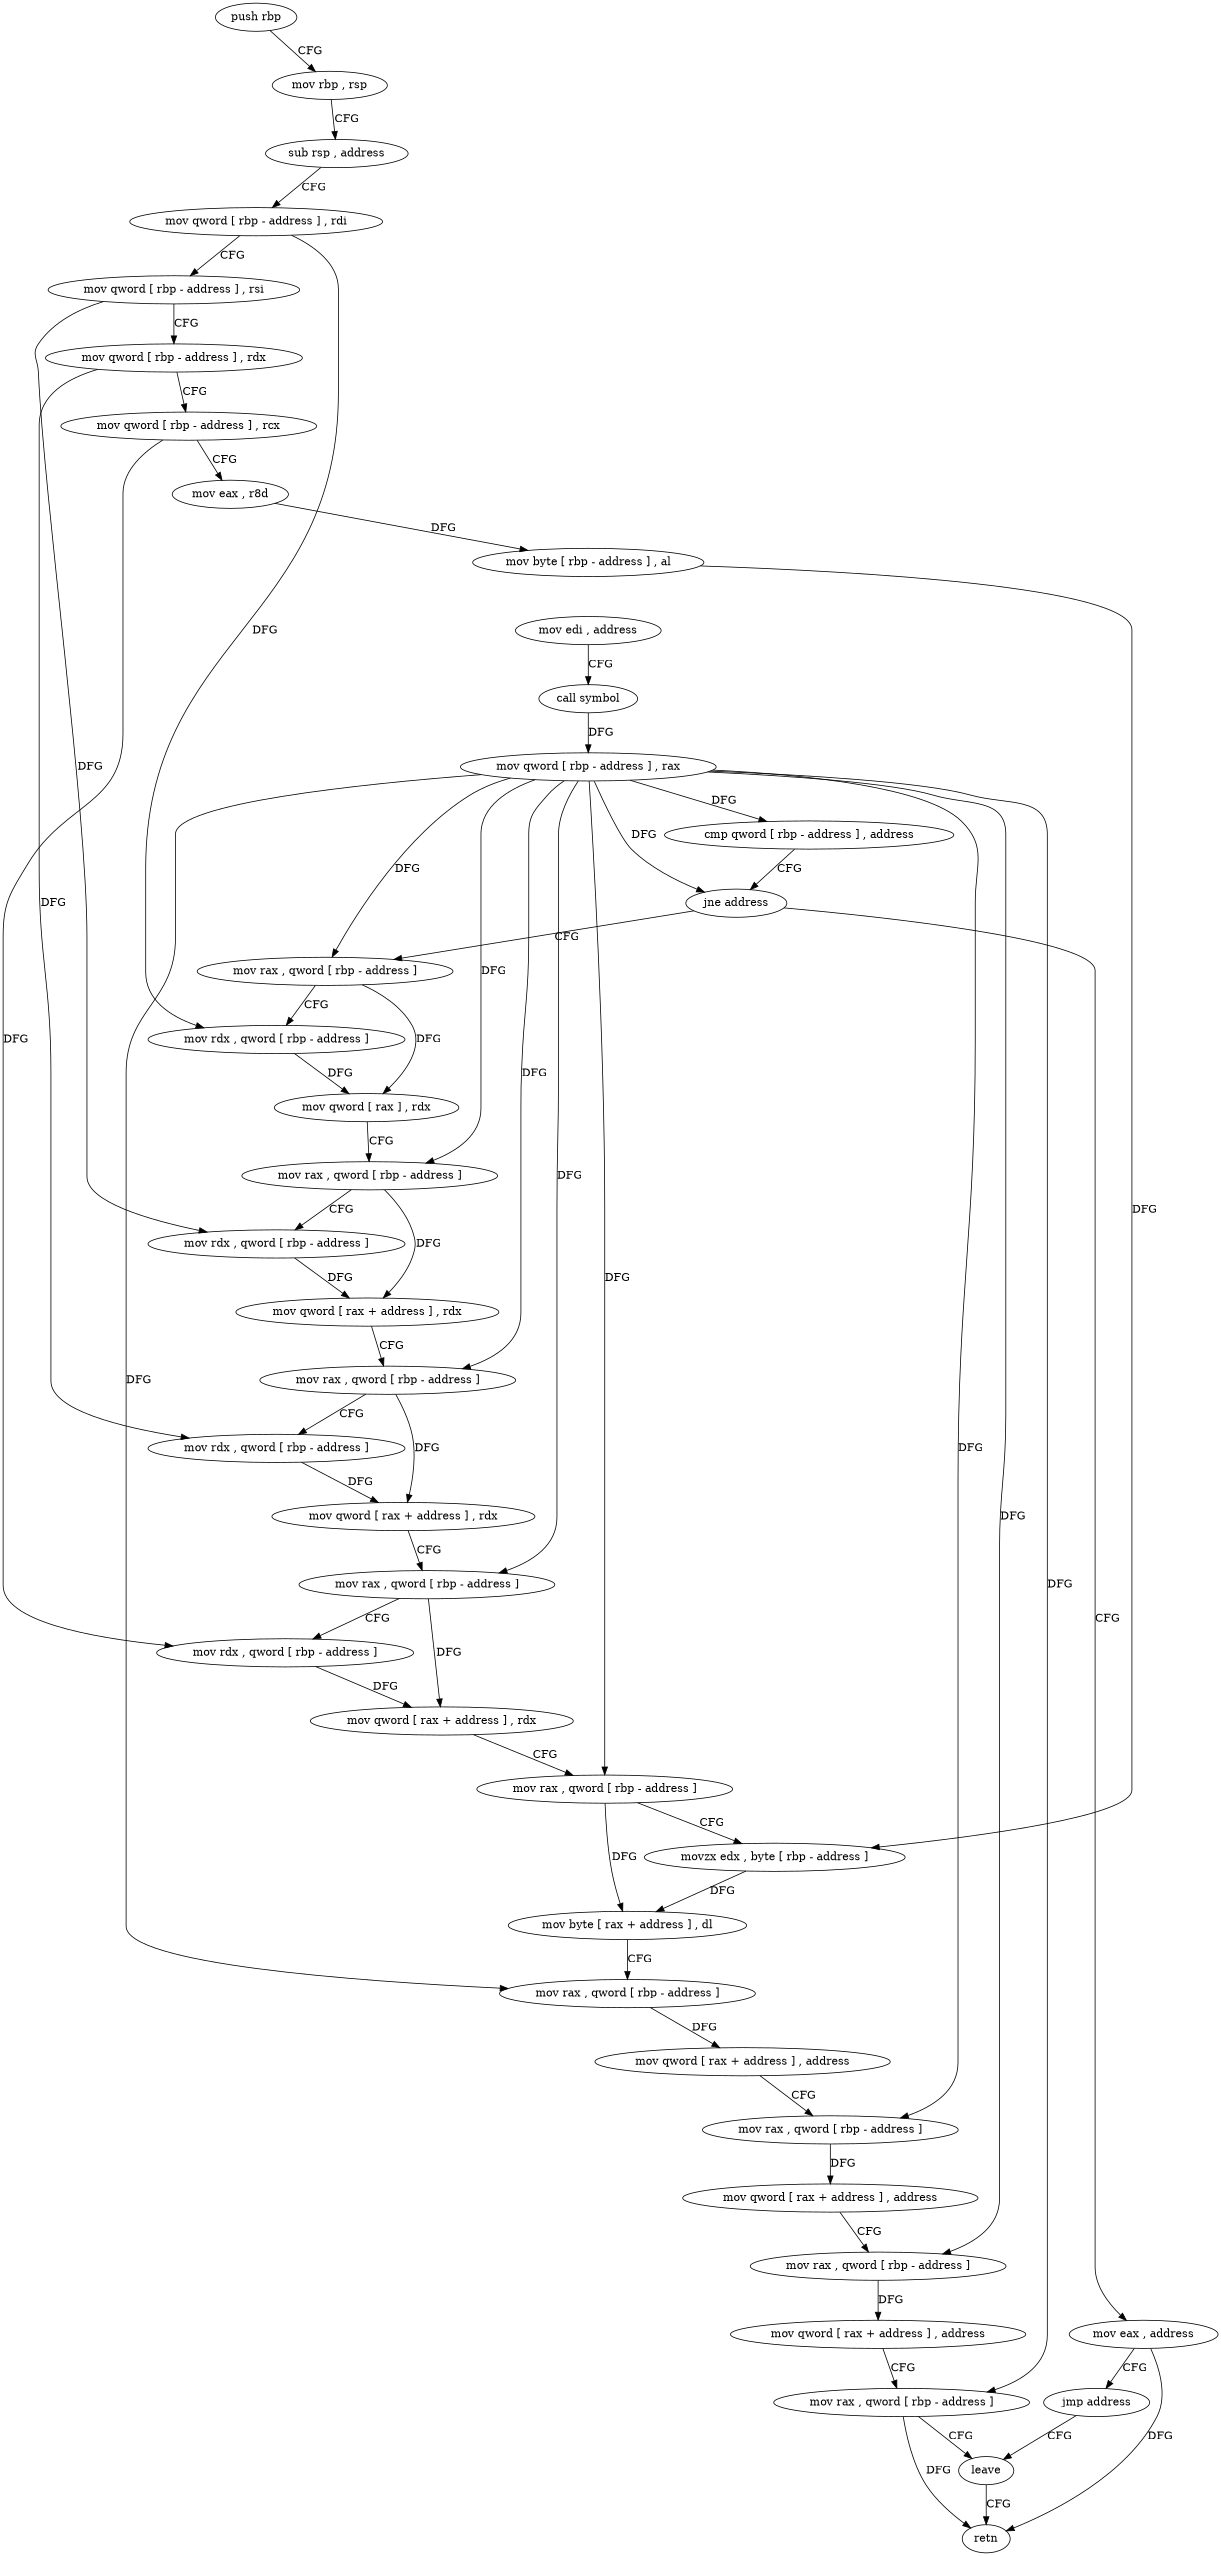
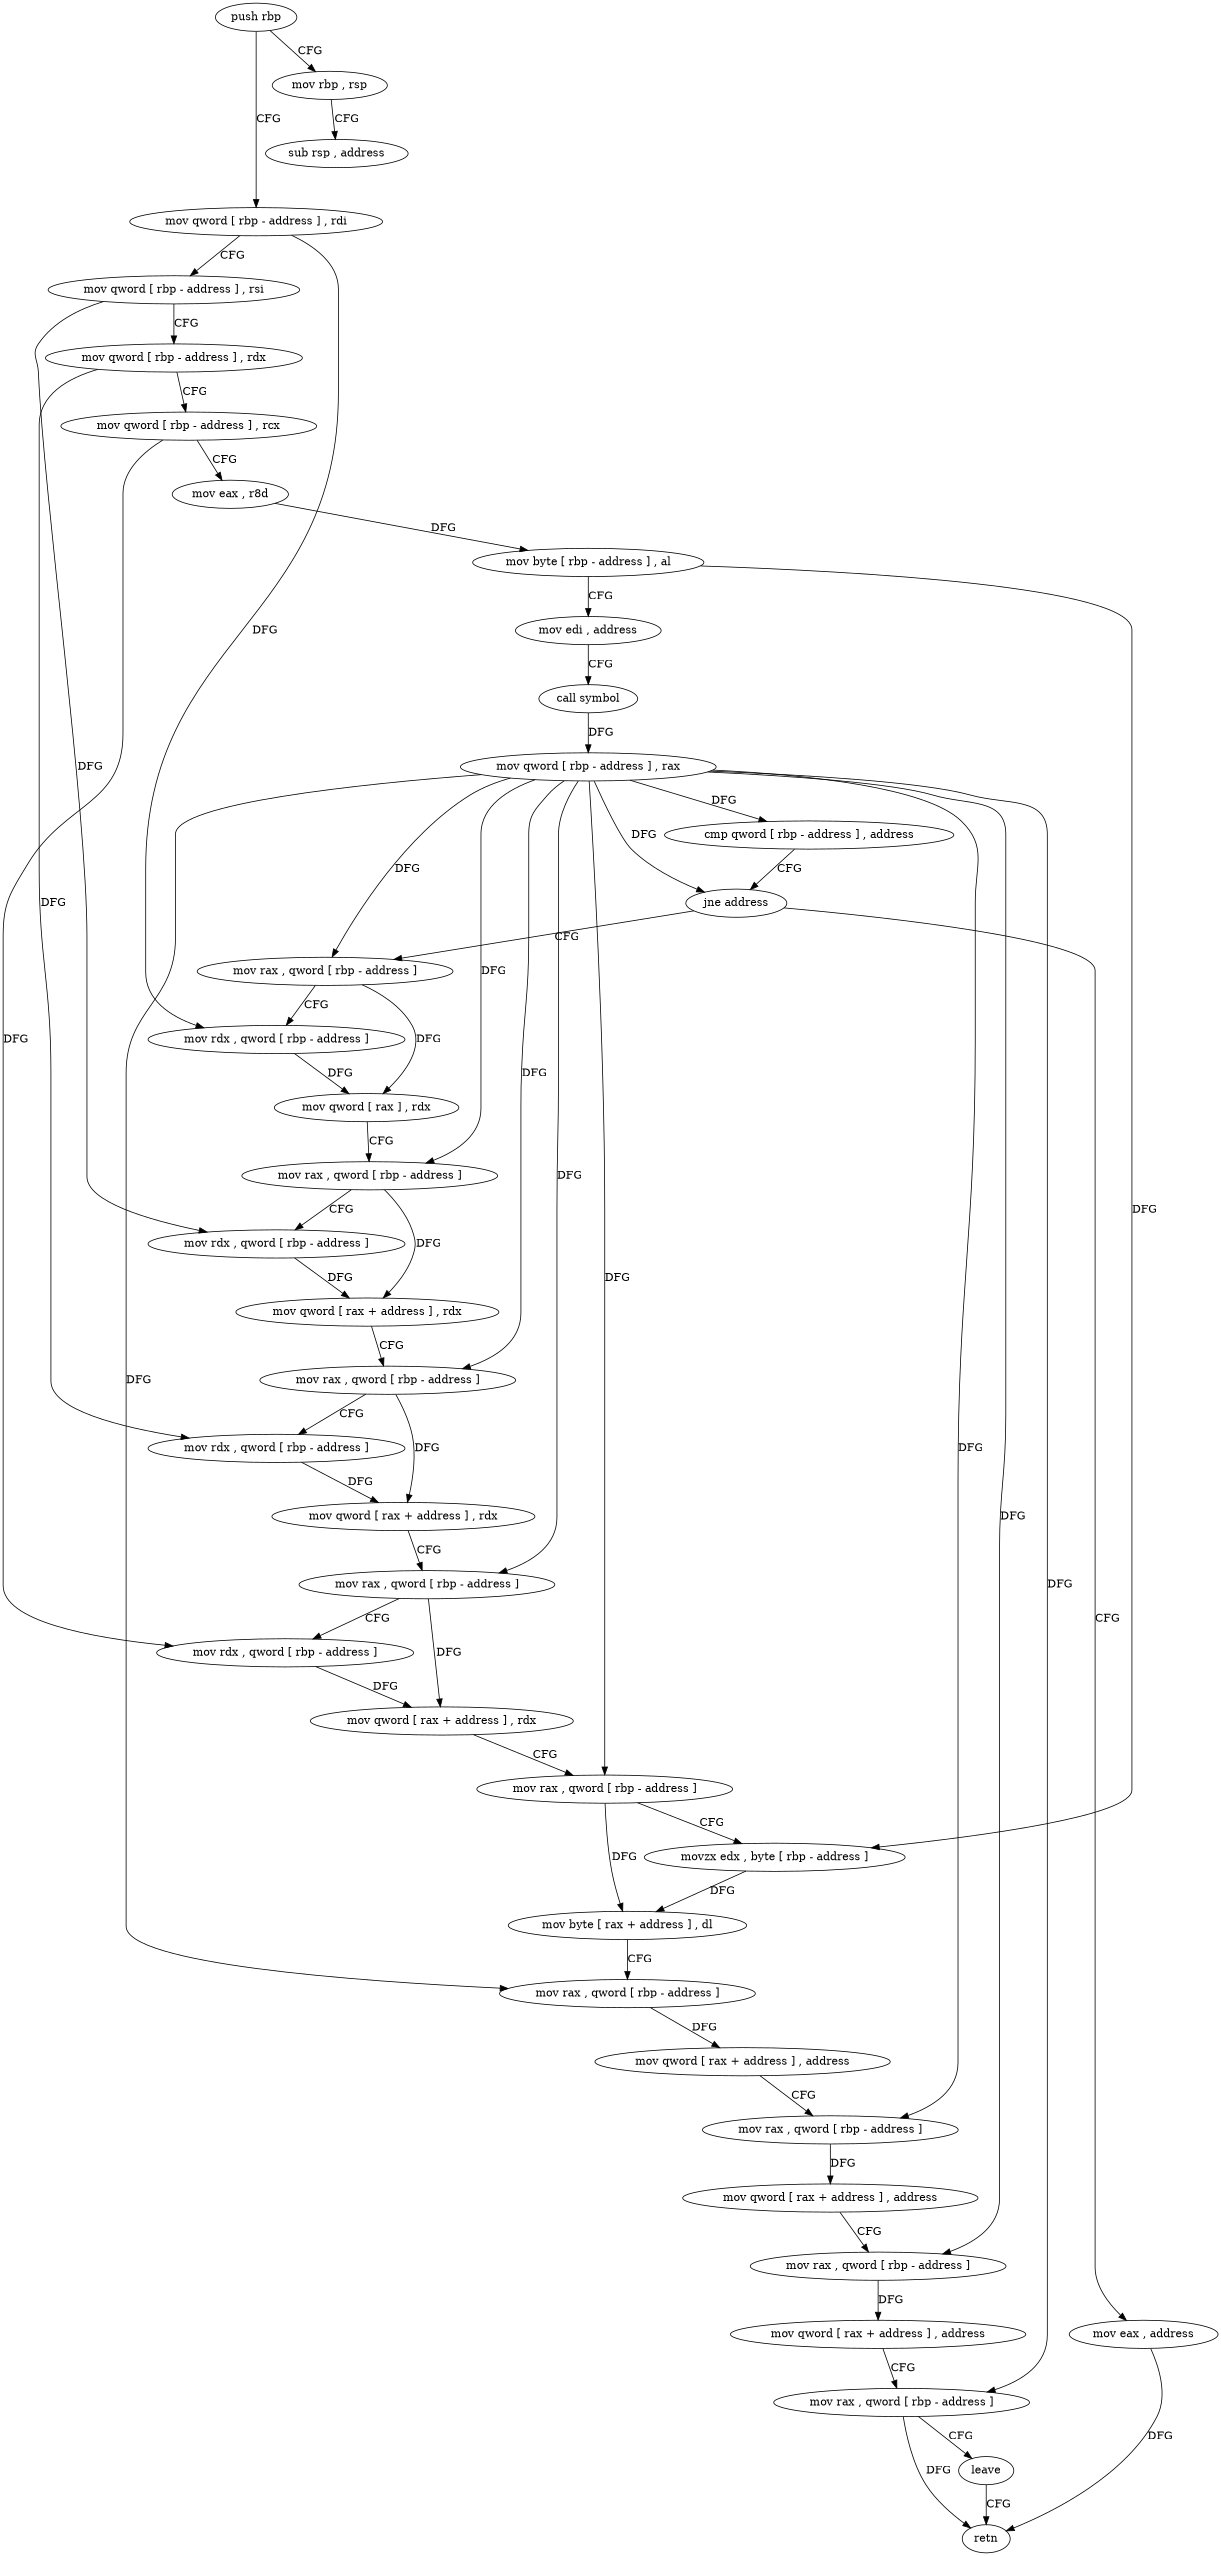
edge "sub rsp , address" -> "mov qword [ rbp - address ] , rdi": now "push rbp" -> "mov qword [ rbp - address ] , rdi"
edge "mov byte [ rbp - address ] , al" -> "mov edi , address": added, label "CFG"
node "jmp address": removed
